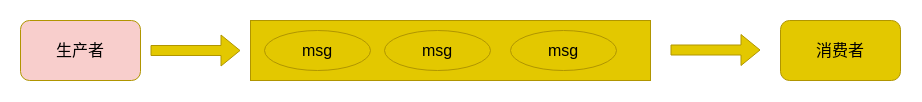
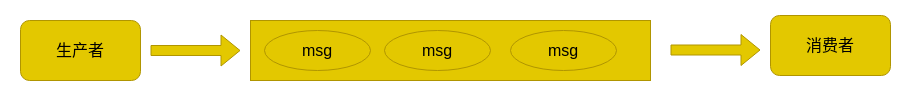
node "生产者": fillcolor #f8cecc -> #e3c800
node "消费者": moved (841, 51) -> (831, 46)
